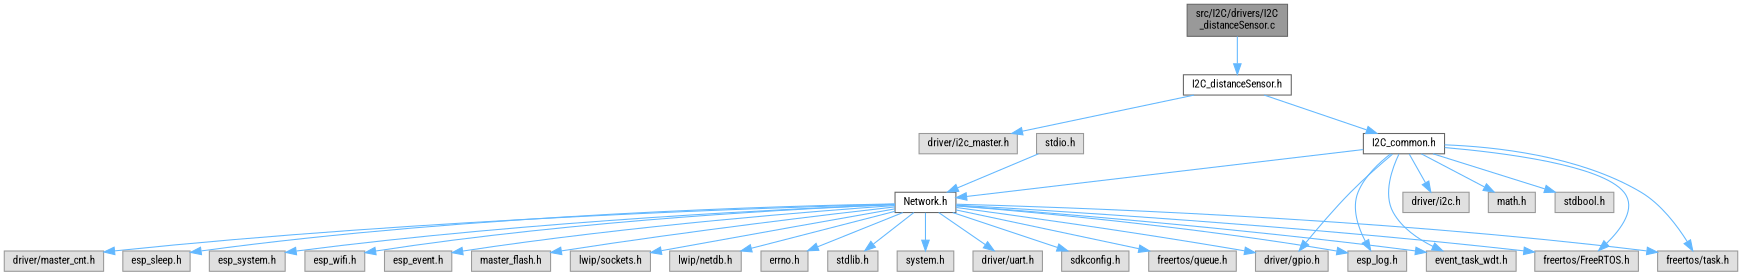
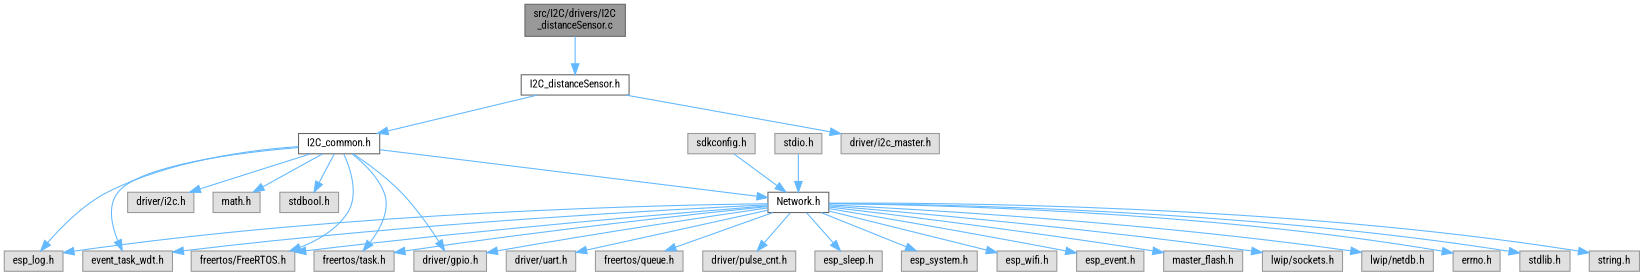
edge "Network.h" -> "sdkconfig.h": reversed
node "driver/master_cnt.h": label "driver/master_cnt.h" -> "driver/pulse_cnt.h"
node "system.h": label "system.h" -> "string.h"
